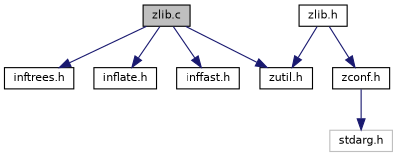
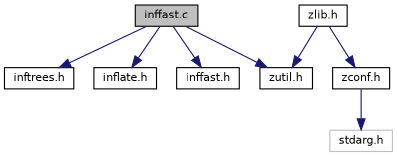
node "zlib.c": label "zlib.c" -> "inffast.c"
